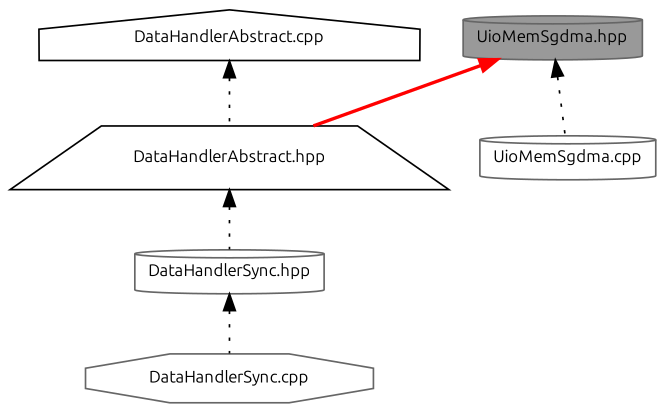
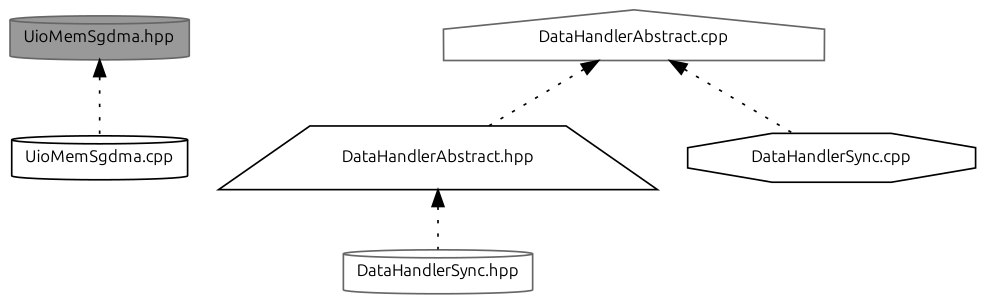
node "DataHandlerAbstract.cpp": color black -> gray40
edge "DataHandlerAbstract.hpp" -> "UioMemSgdma.hpp": removed
node "UioMemSgdma.cpp": color gray40 -> black
edge "DataHandlerSync.cpp" -> "DataHandlerSync.hpp": now "DataHandlerSync.cpp" -> "DataHandlerAbstract.cpp"
node "DataHandlerSync.cpp": color gray40 -> black
